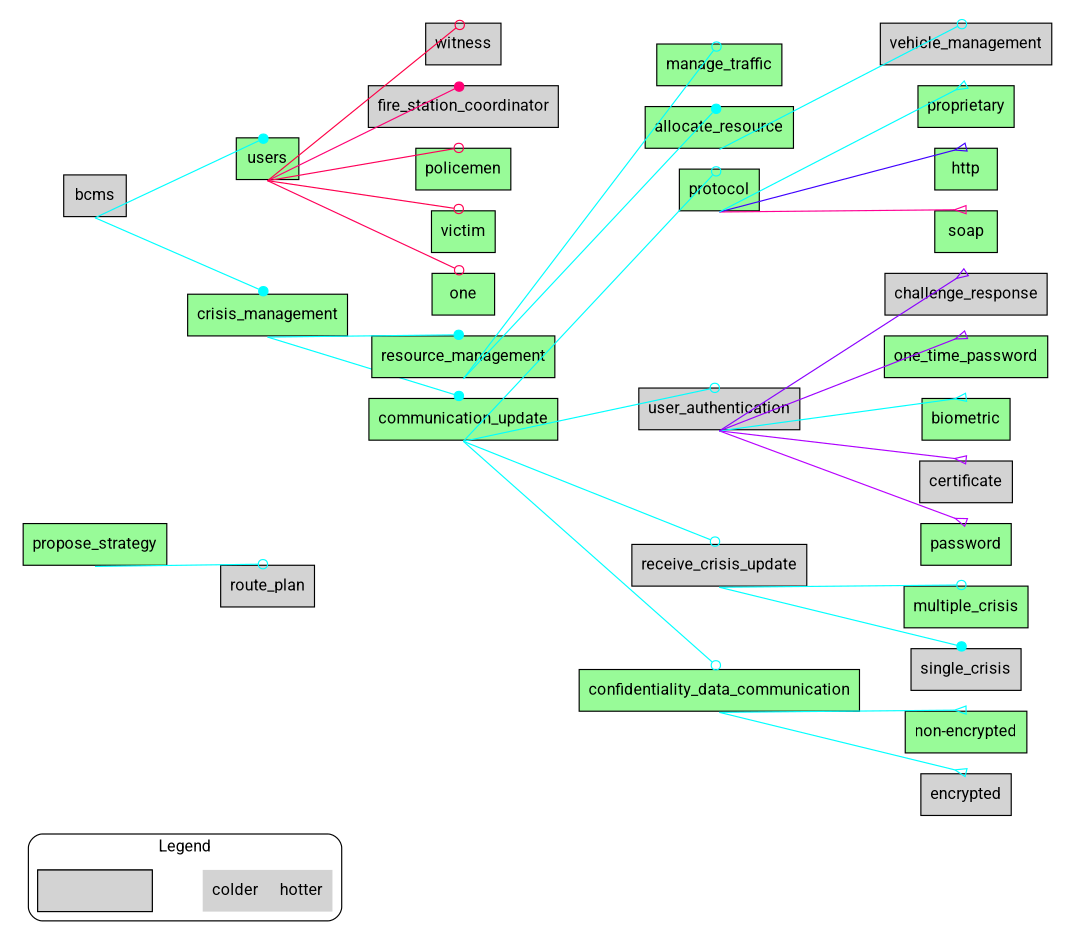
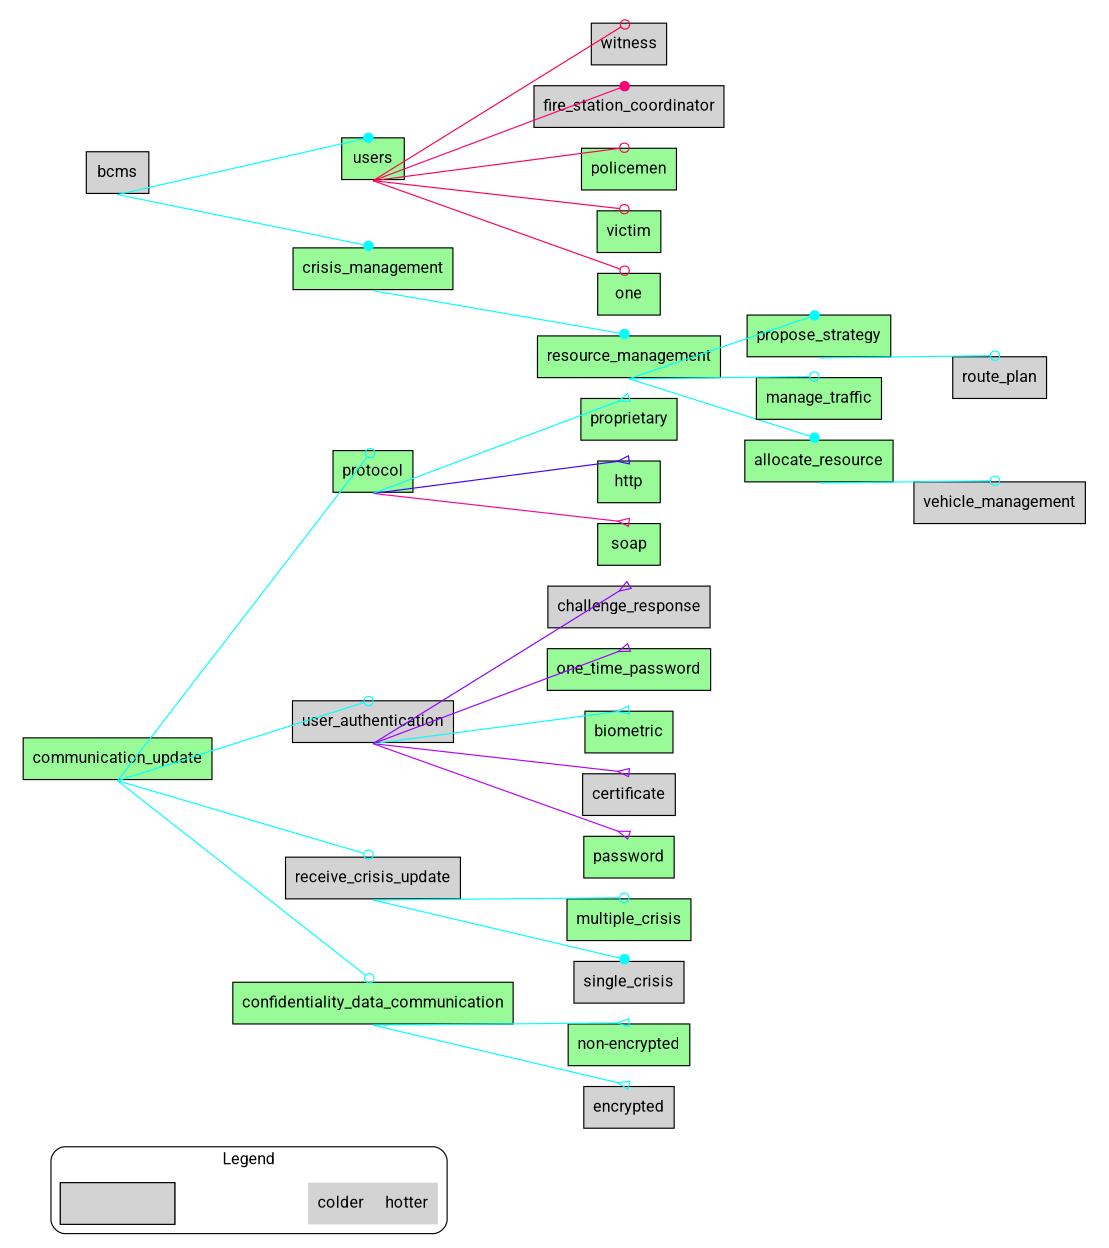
edge "resource_management" -> "propose_strategy": added
edge "crisis_management" -> "communication_update": removed
